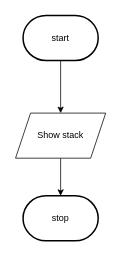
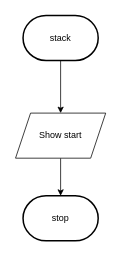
node "start": label "start" -> "stack"
node "Show stack": label "Show stack" -> "Show start"
